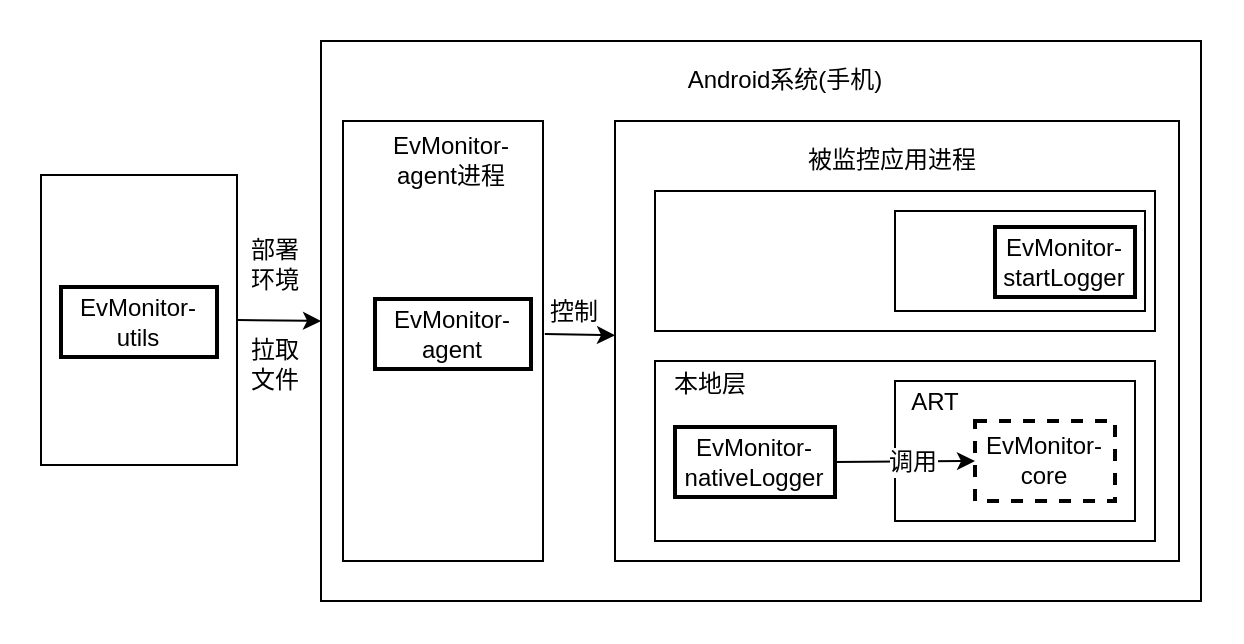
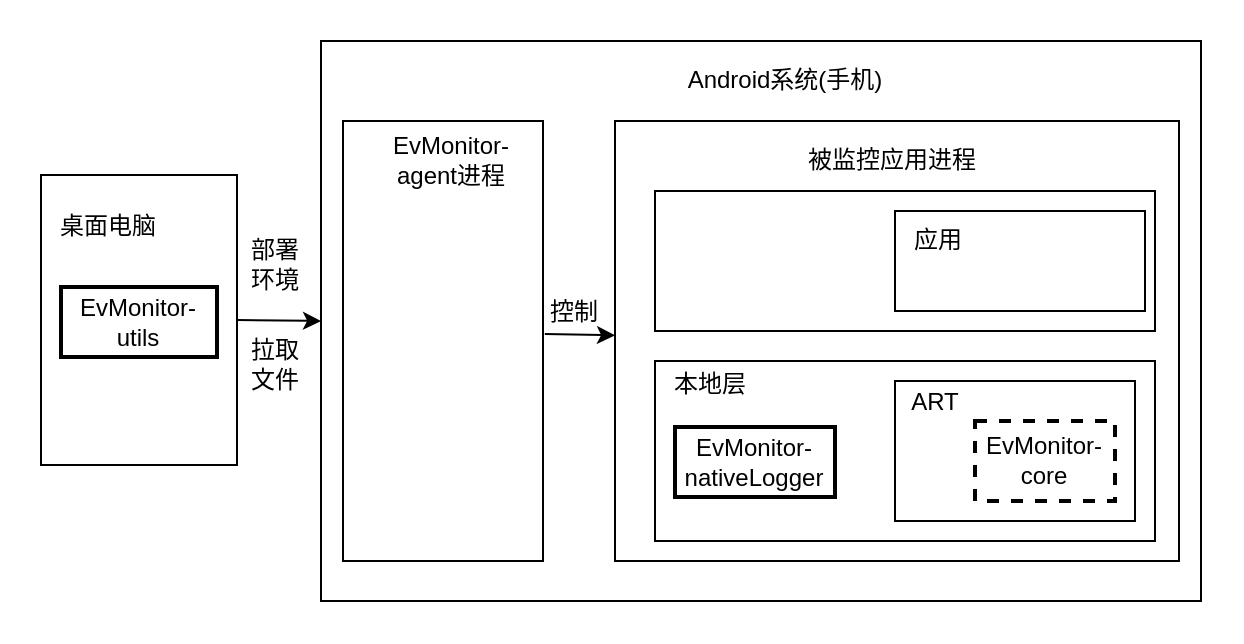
node "桌面电脑": added
node "应用": added
node "EvMonitor-startLogger": removed
node "EvMonitor-agent": removed
edge "EvMonitor-nativeLogger" -> "EvMonitor-core": removed, label "调用"
